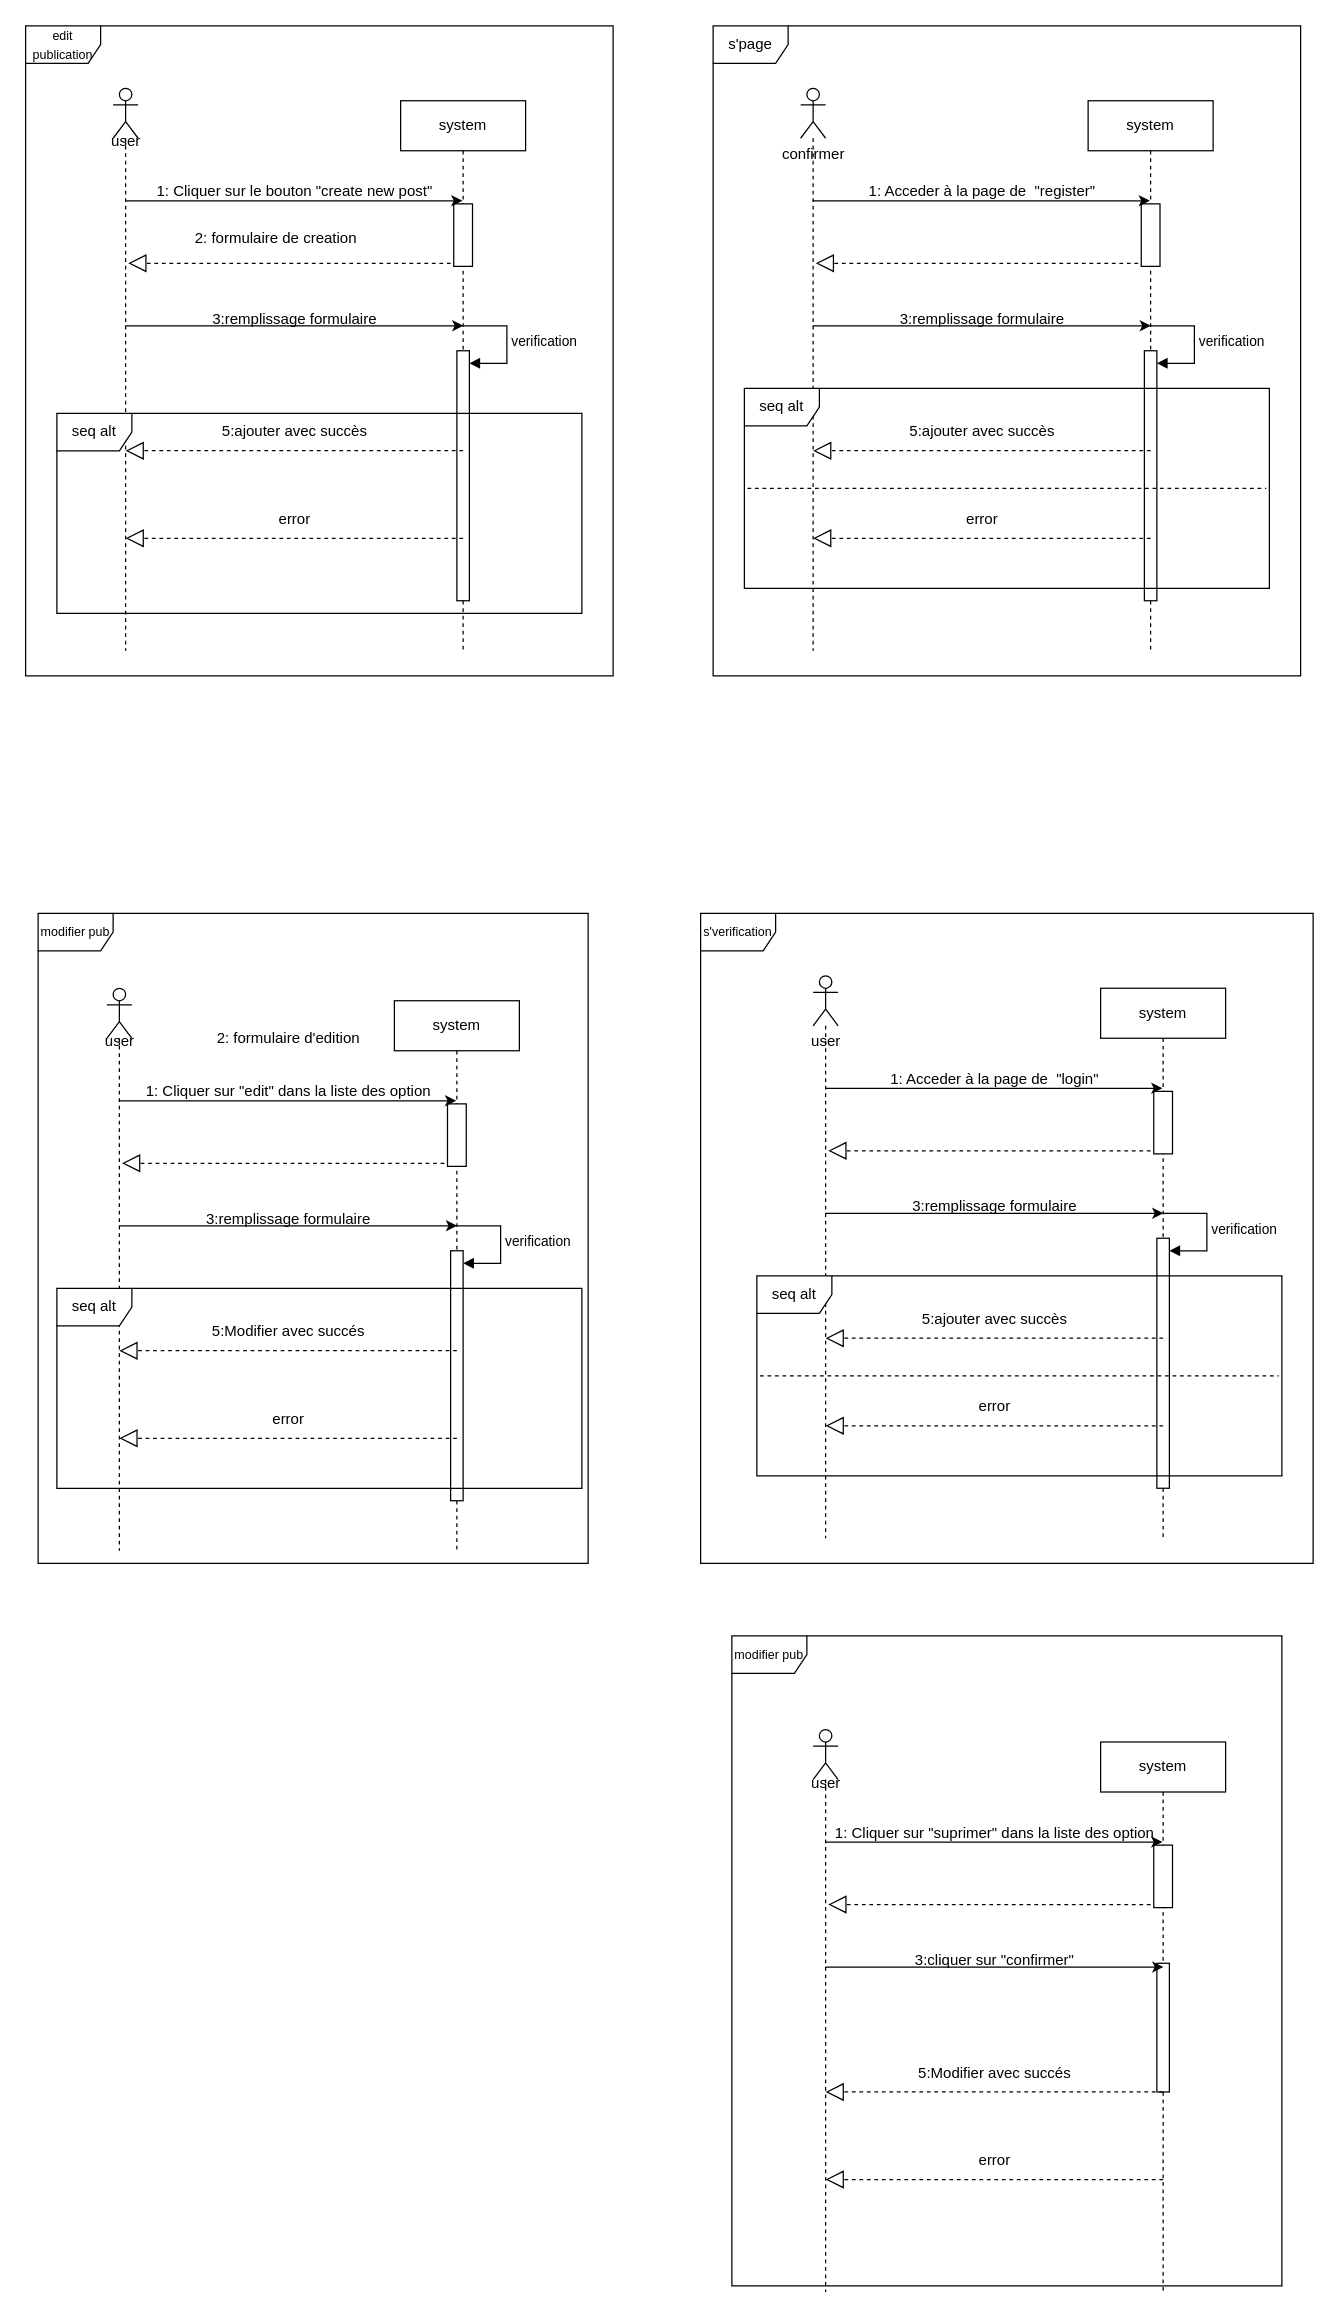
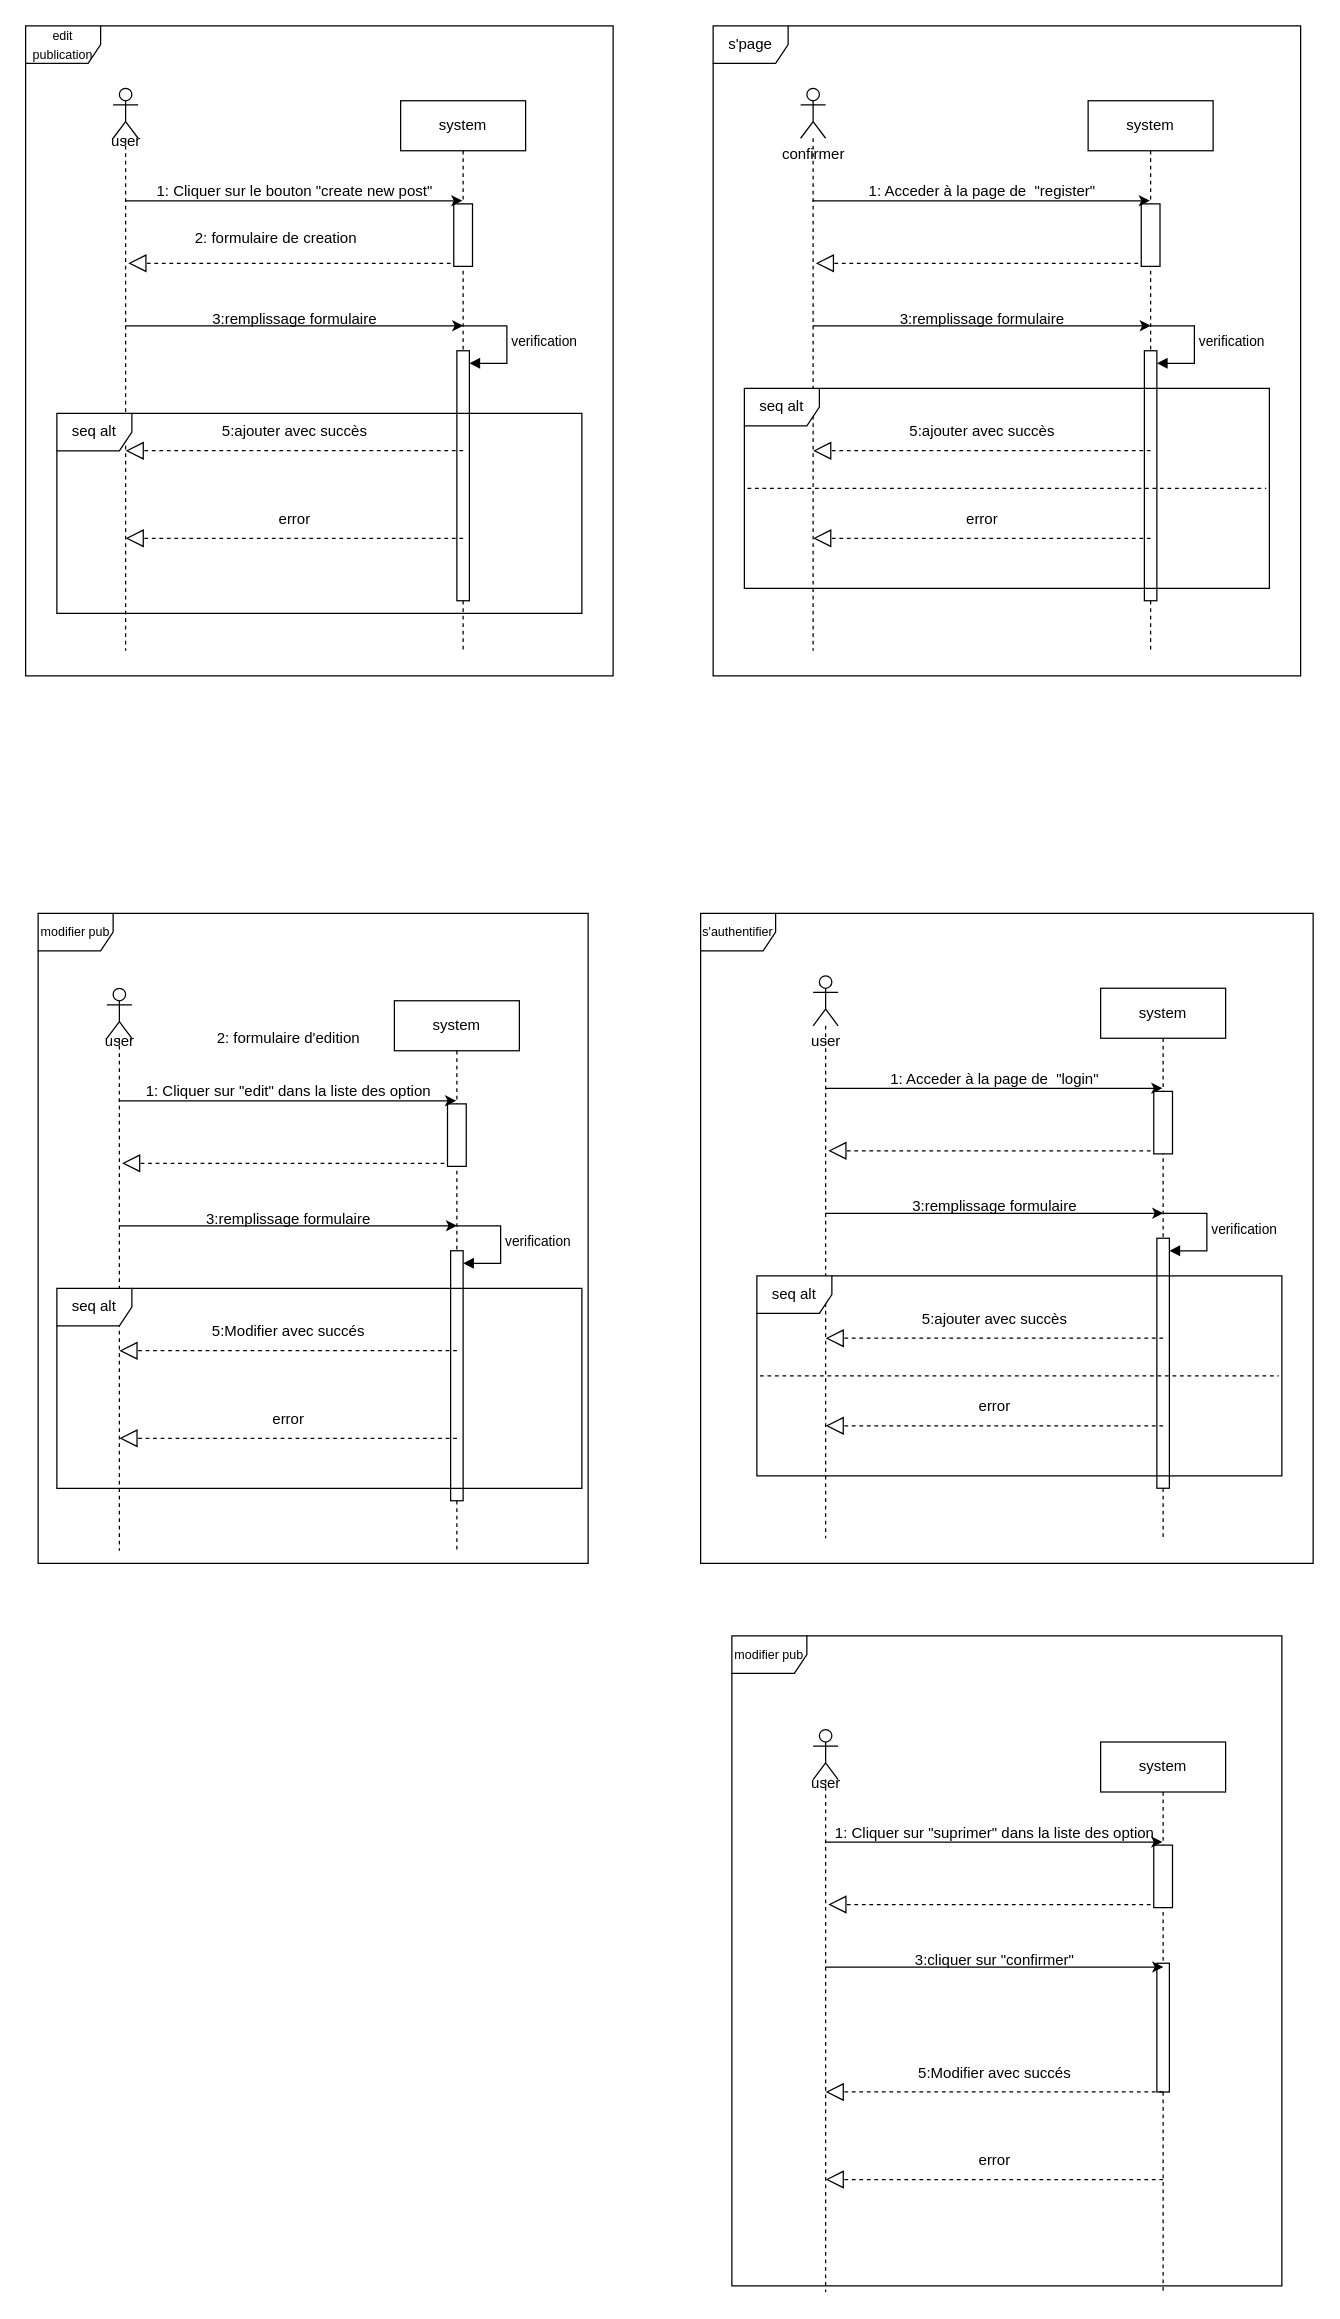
node "s'verification": label "s'verification" -> "s'authentifier"
